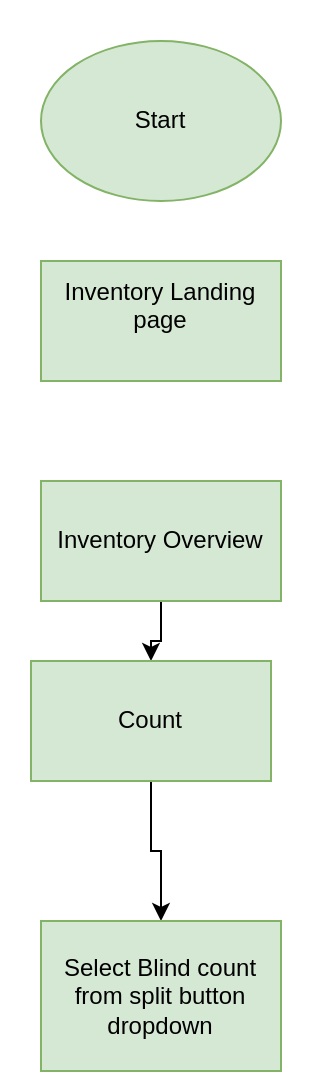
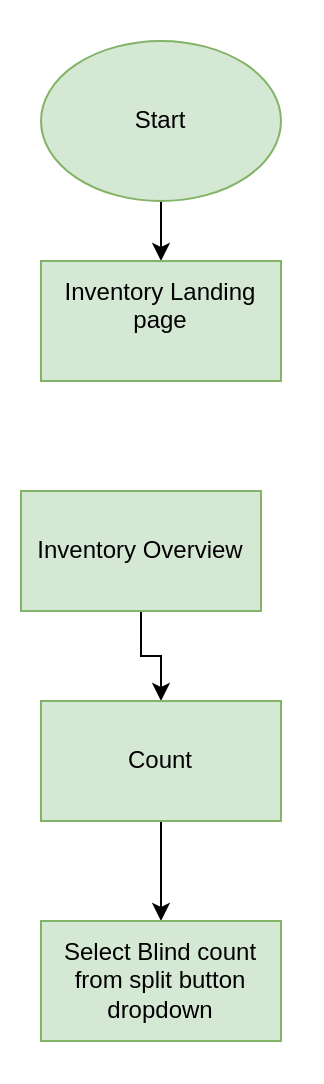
edge "Start" -> "Inventory Landing page": added
node "Inventory Overview": moved (161, 541) -> (141, 551)
node "Count": moved (151, 721) -> (161, 761)
node "Select Blind count from split button dropdown": size 240x150 -> 240x120
